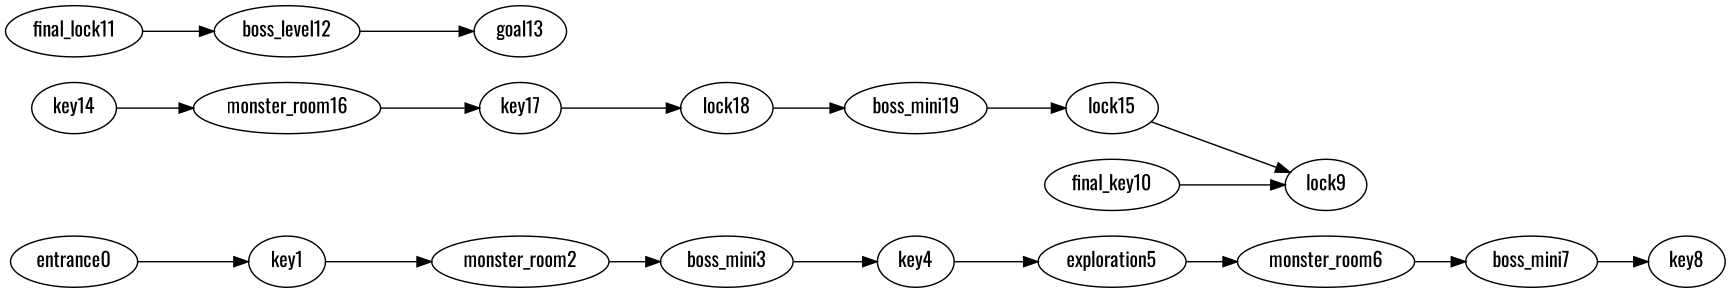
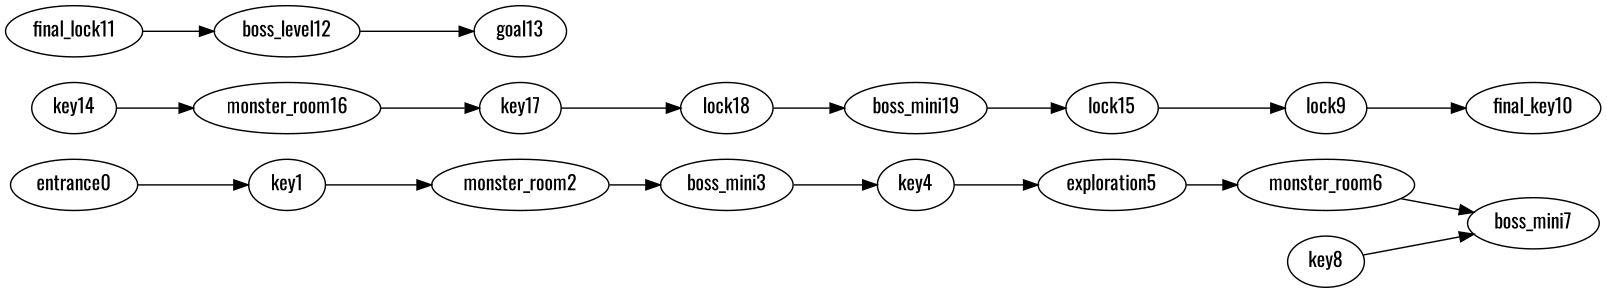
edge "final_key10" -> "lock9": reversed
edge "boss_mini7" -> "key8": reversed
